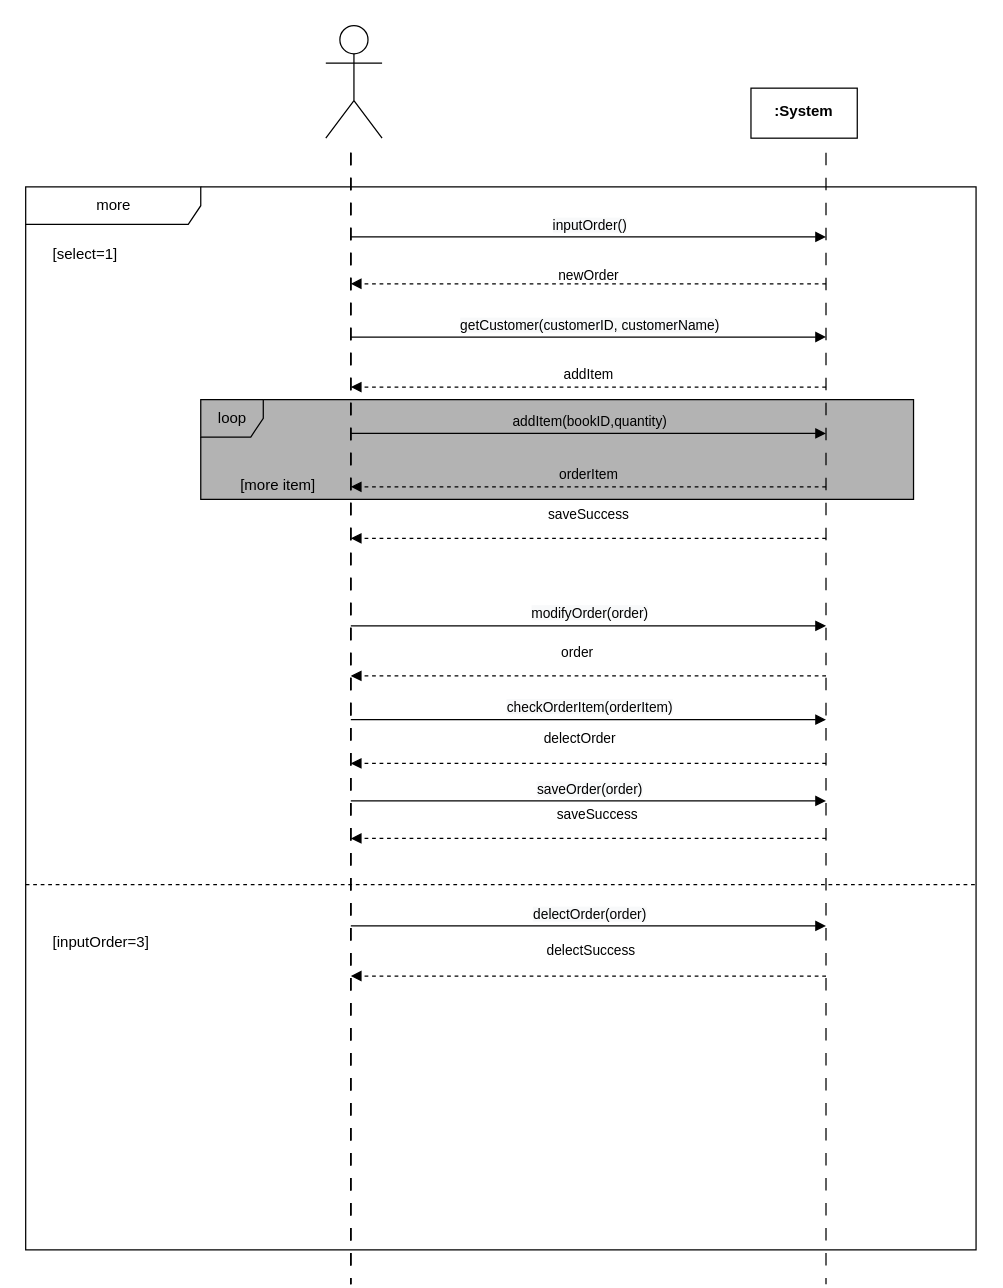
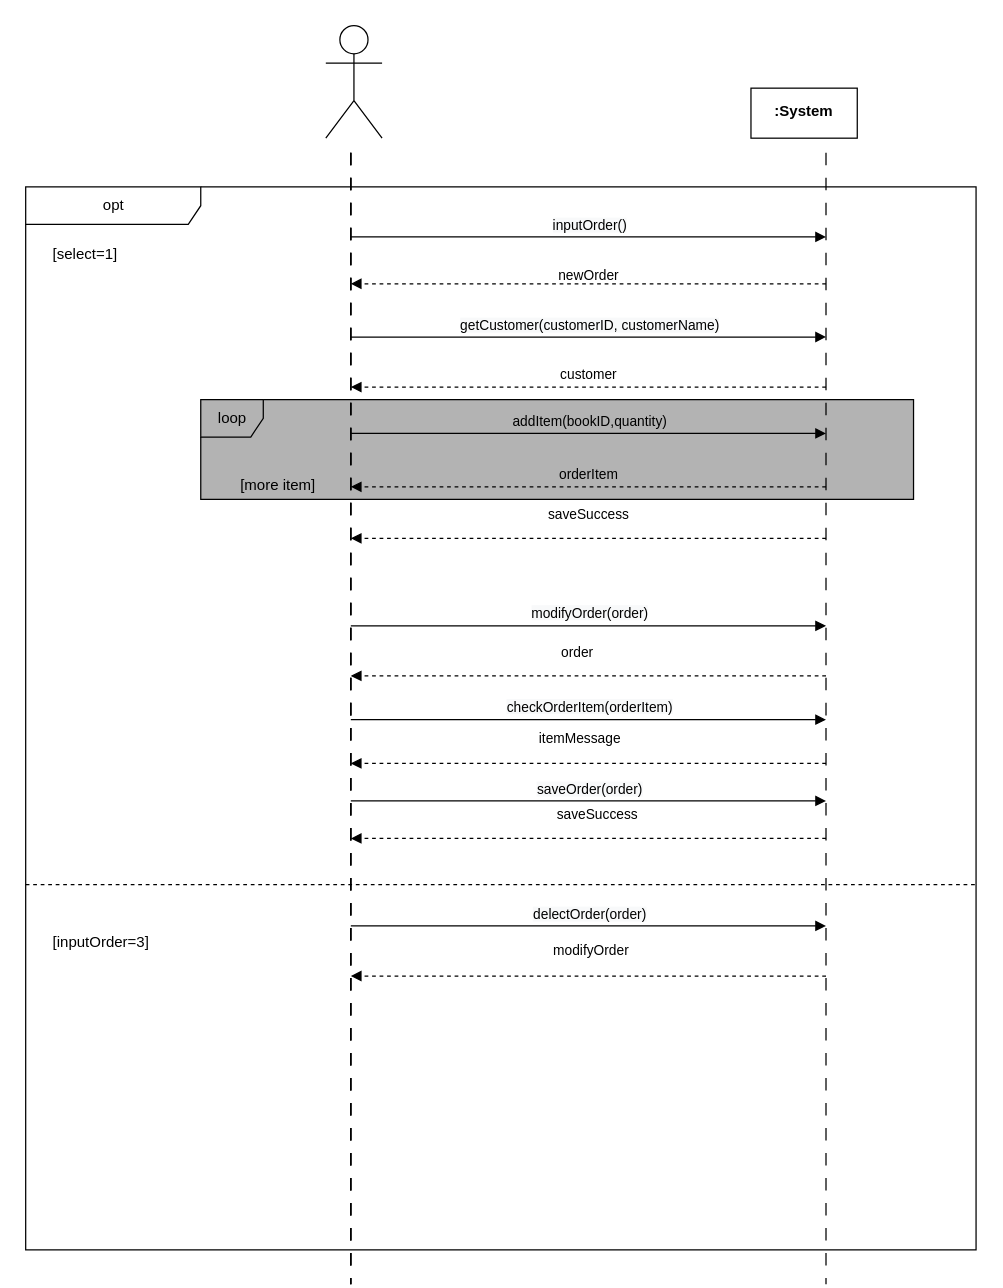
node "more": label "more" -> "opt"
node "addItem": label "addItem" -> "customer"
node "delectOrder": label "delectOrder" -> "itemMessage"
node "delectSuccess": label "delectSuccess" -> "modifyOrder"
